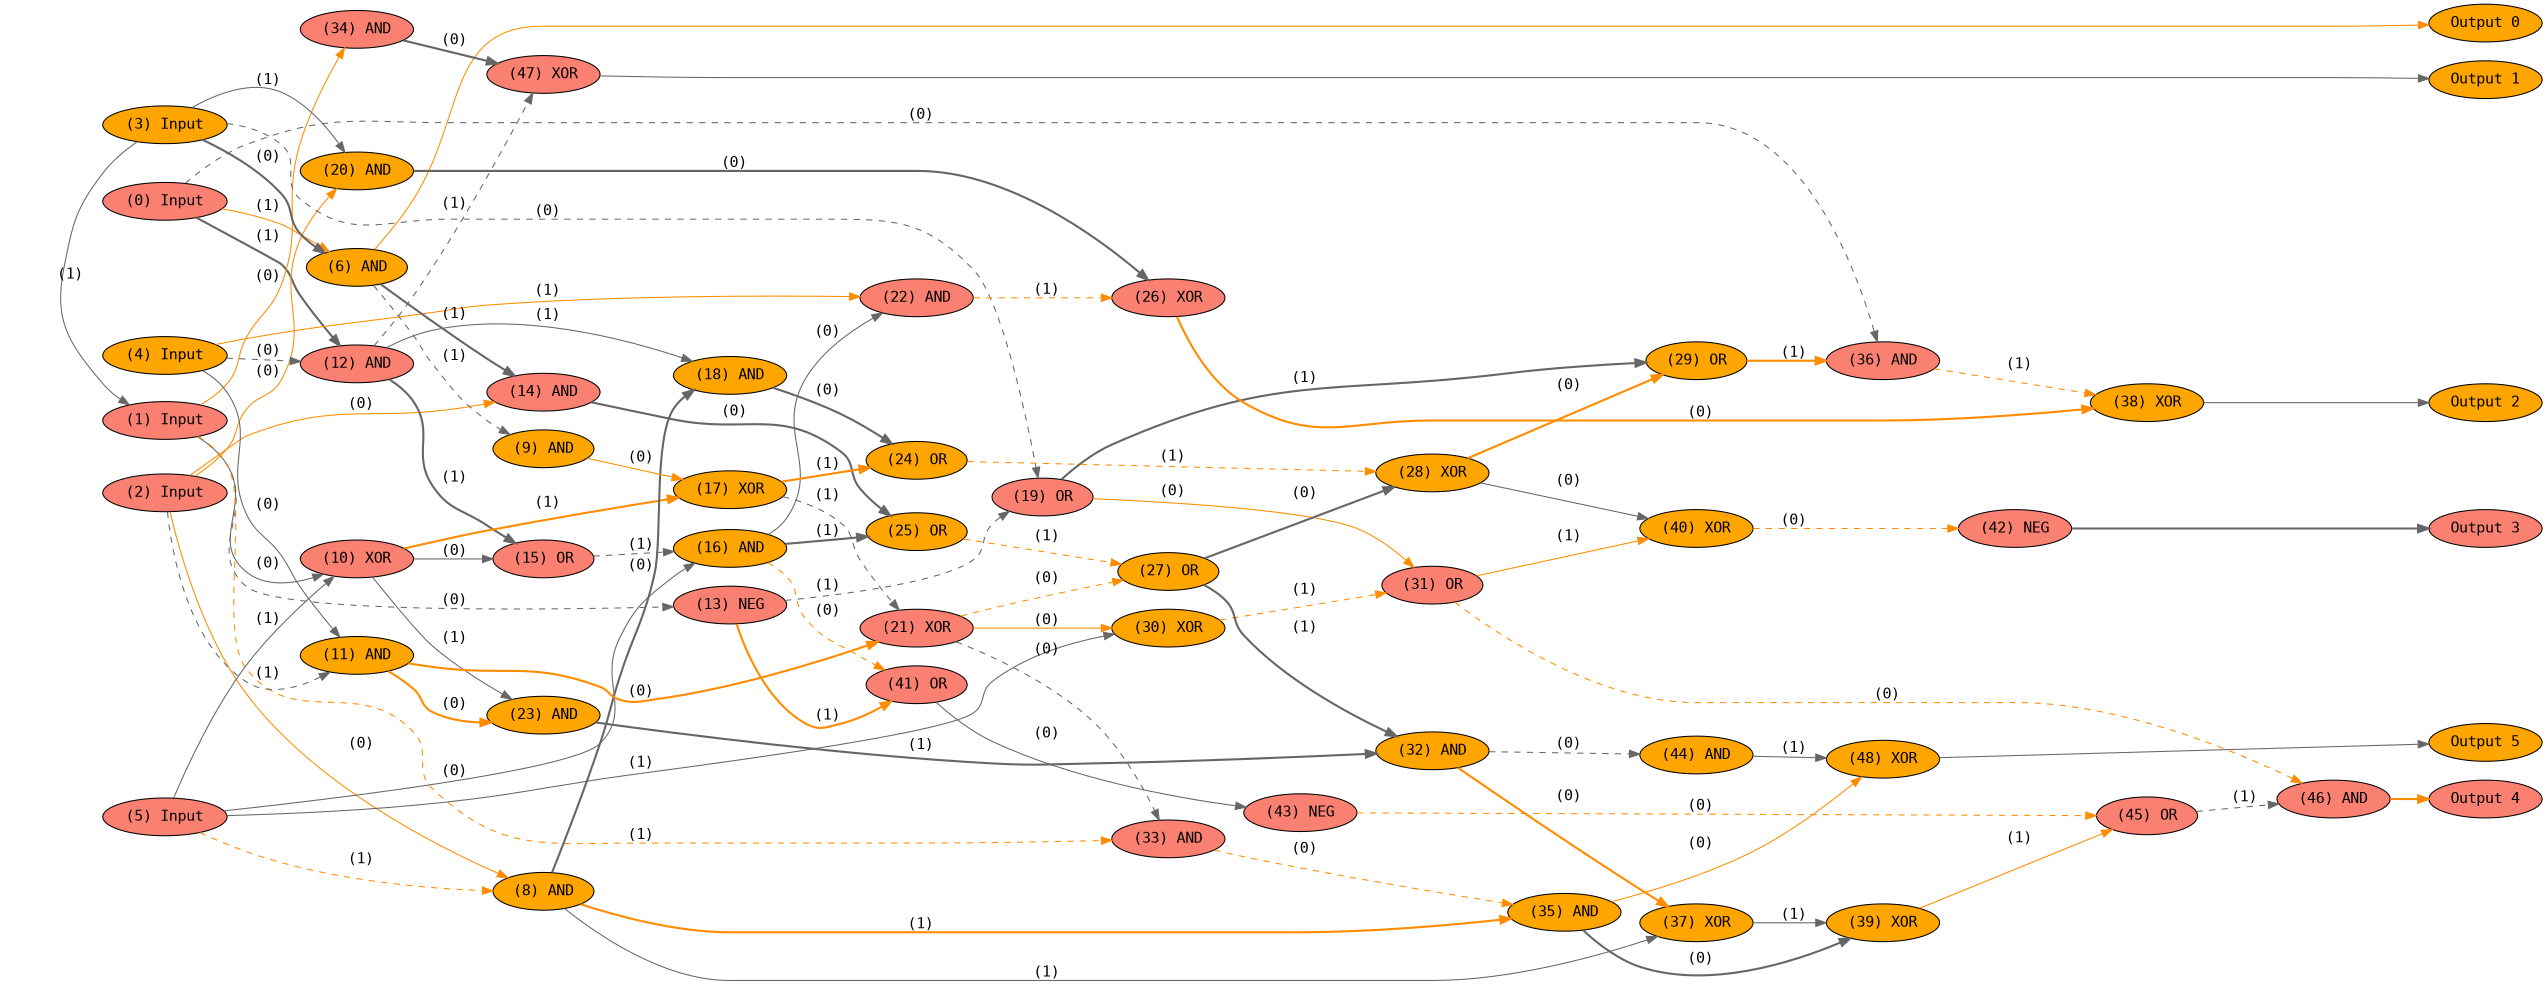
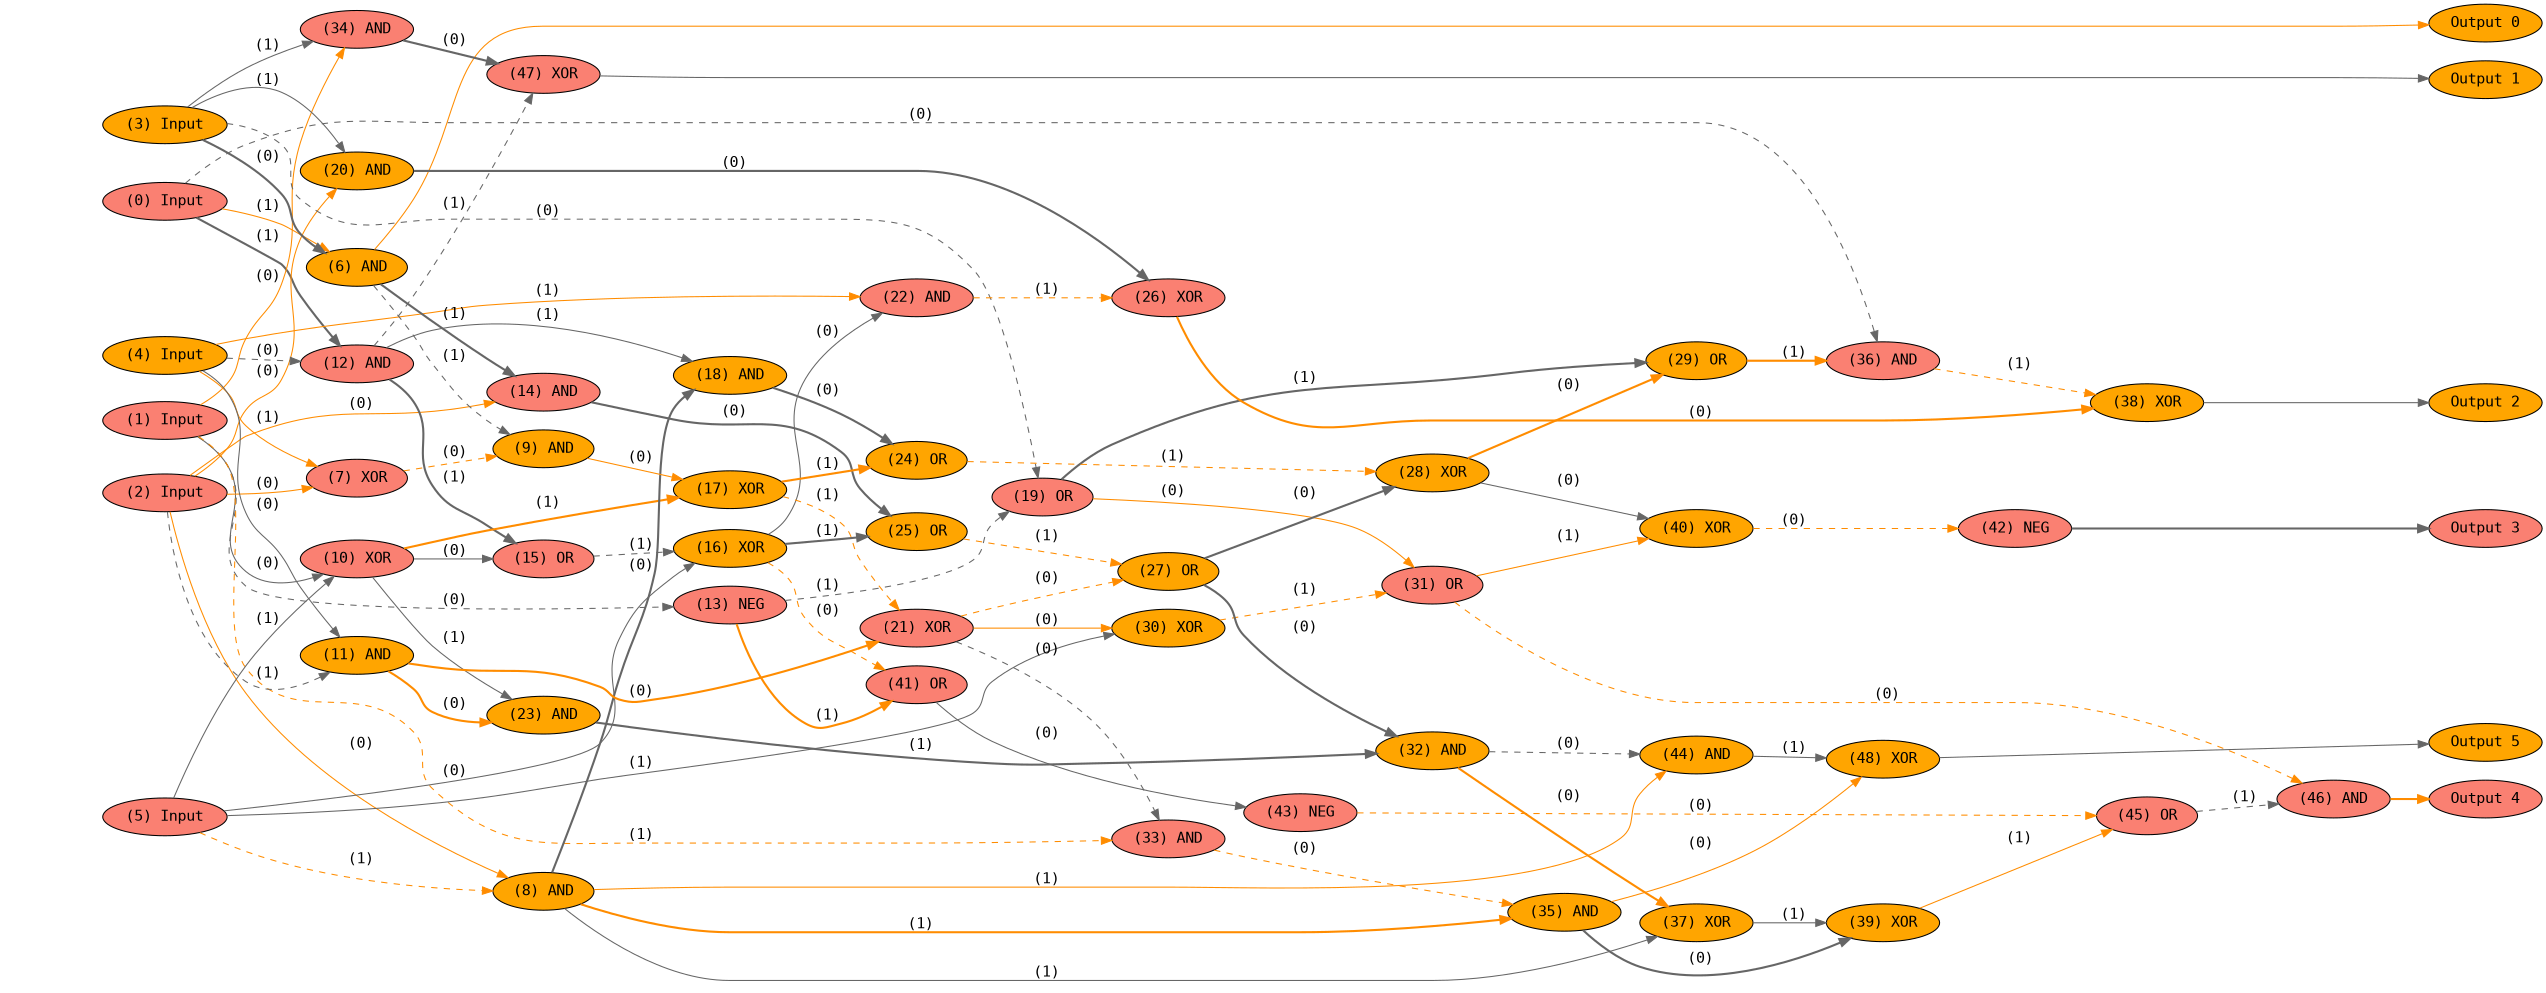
edge "(3) Input" -> "(1) Input": now "(3) Input" -> "(34) AND"
node "(7) XOR": added
edge "(17) XOR" -> "(21) XOR": color gray40 -> darkorange
node "(16) AND": label "(16) AND" -> "(16) XOR"
edge "(27) OR" -> "(32) AND": label " (1)" -> " (0)"
edge "(8) AND" -> "(44) AND": added, label "(1)"
